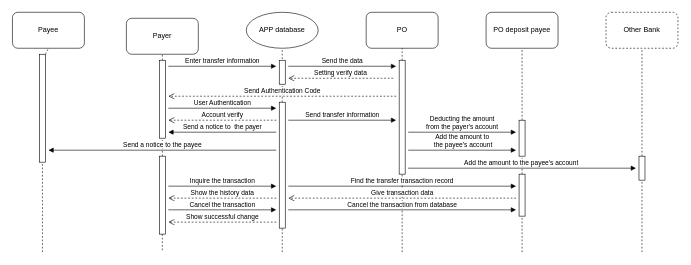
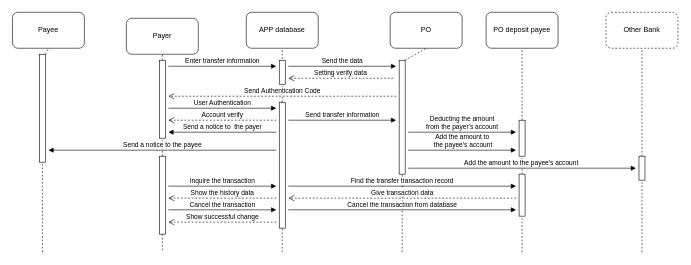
node "APP database": shape ellipse -> rounded rectangle
node "PO": moved (402, 30) -> (426, 30)
